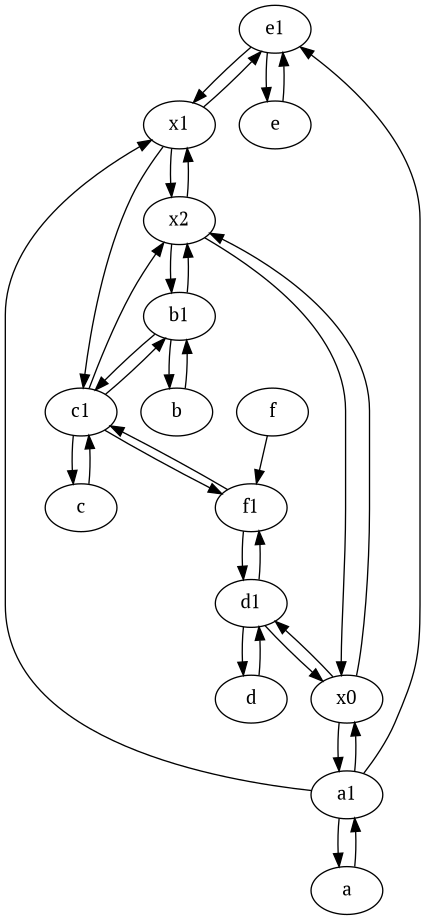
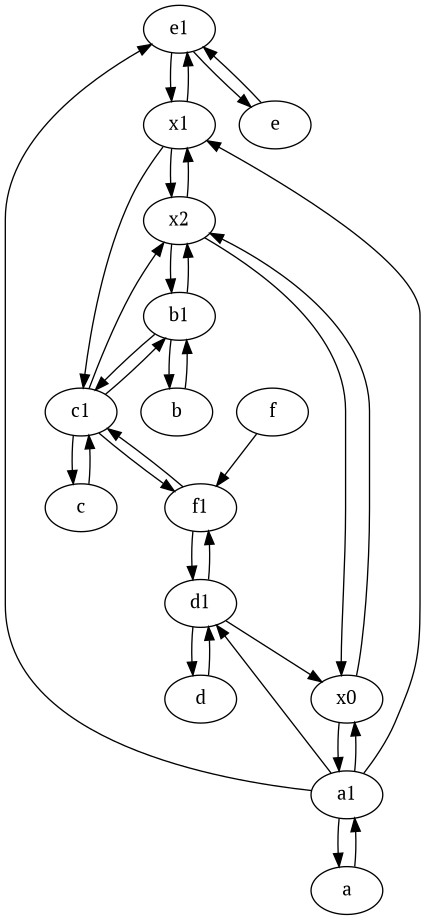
edge "x0" -> "d1": now "a1" -> "d1"
